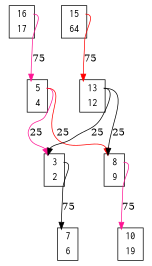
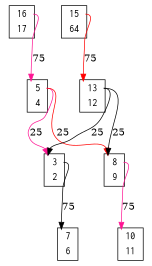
node "10": text "19" -> "11"
